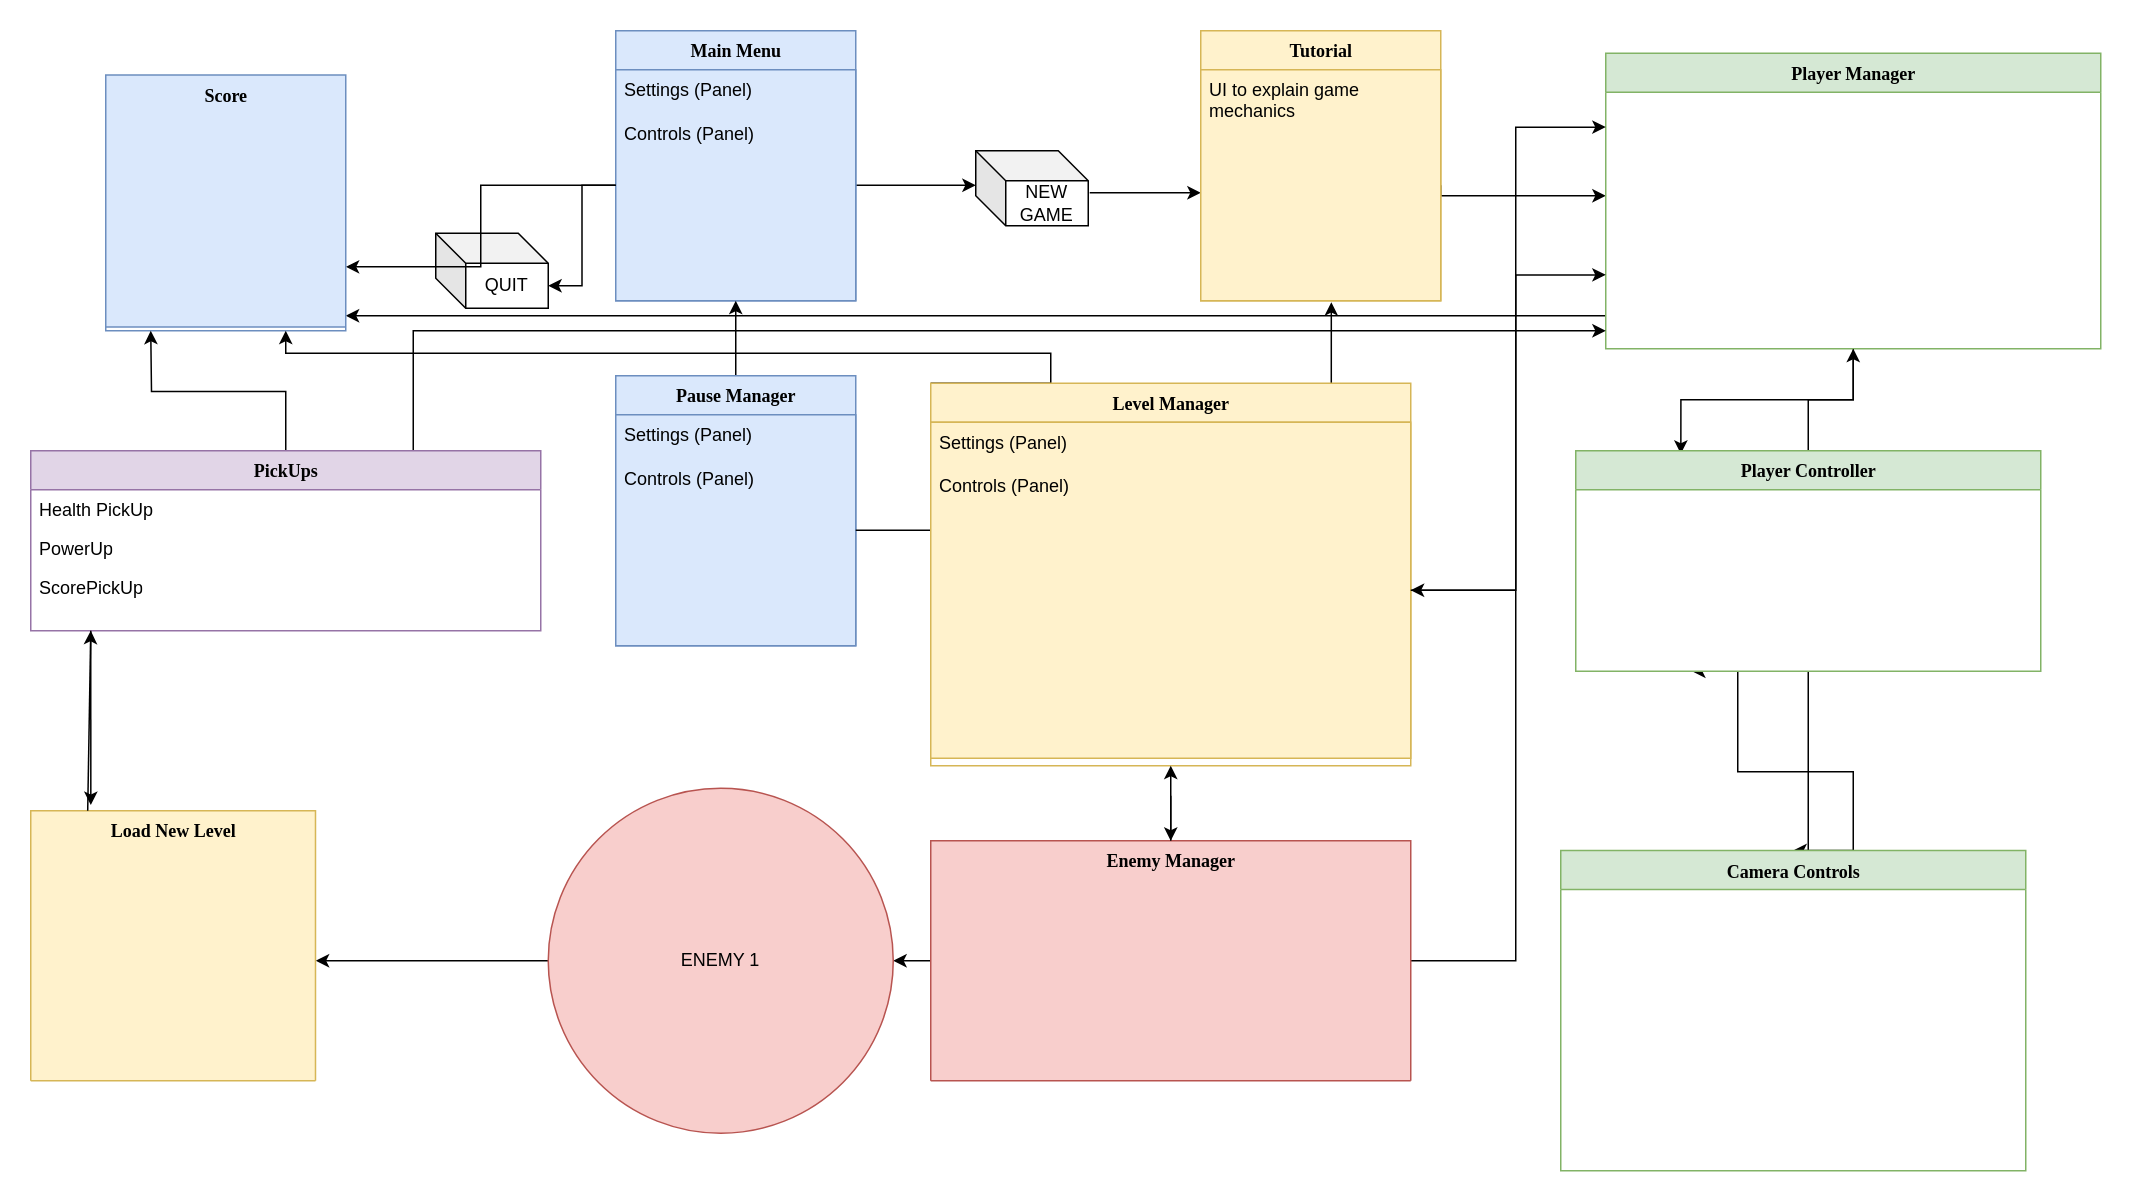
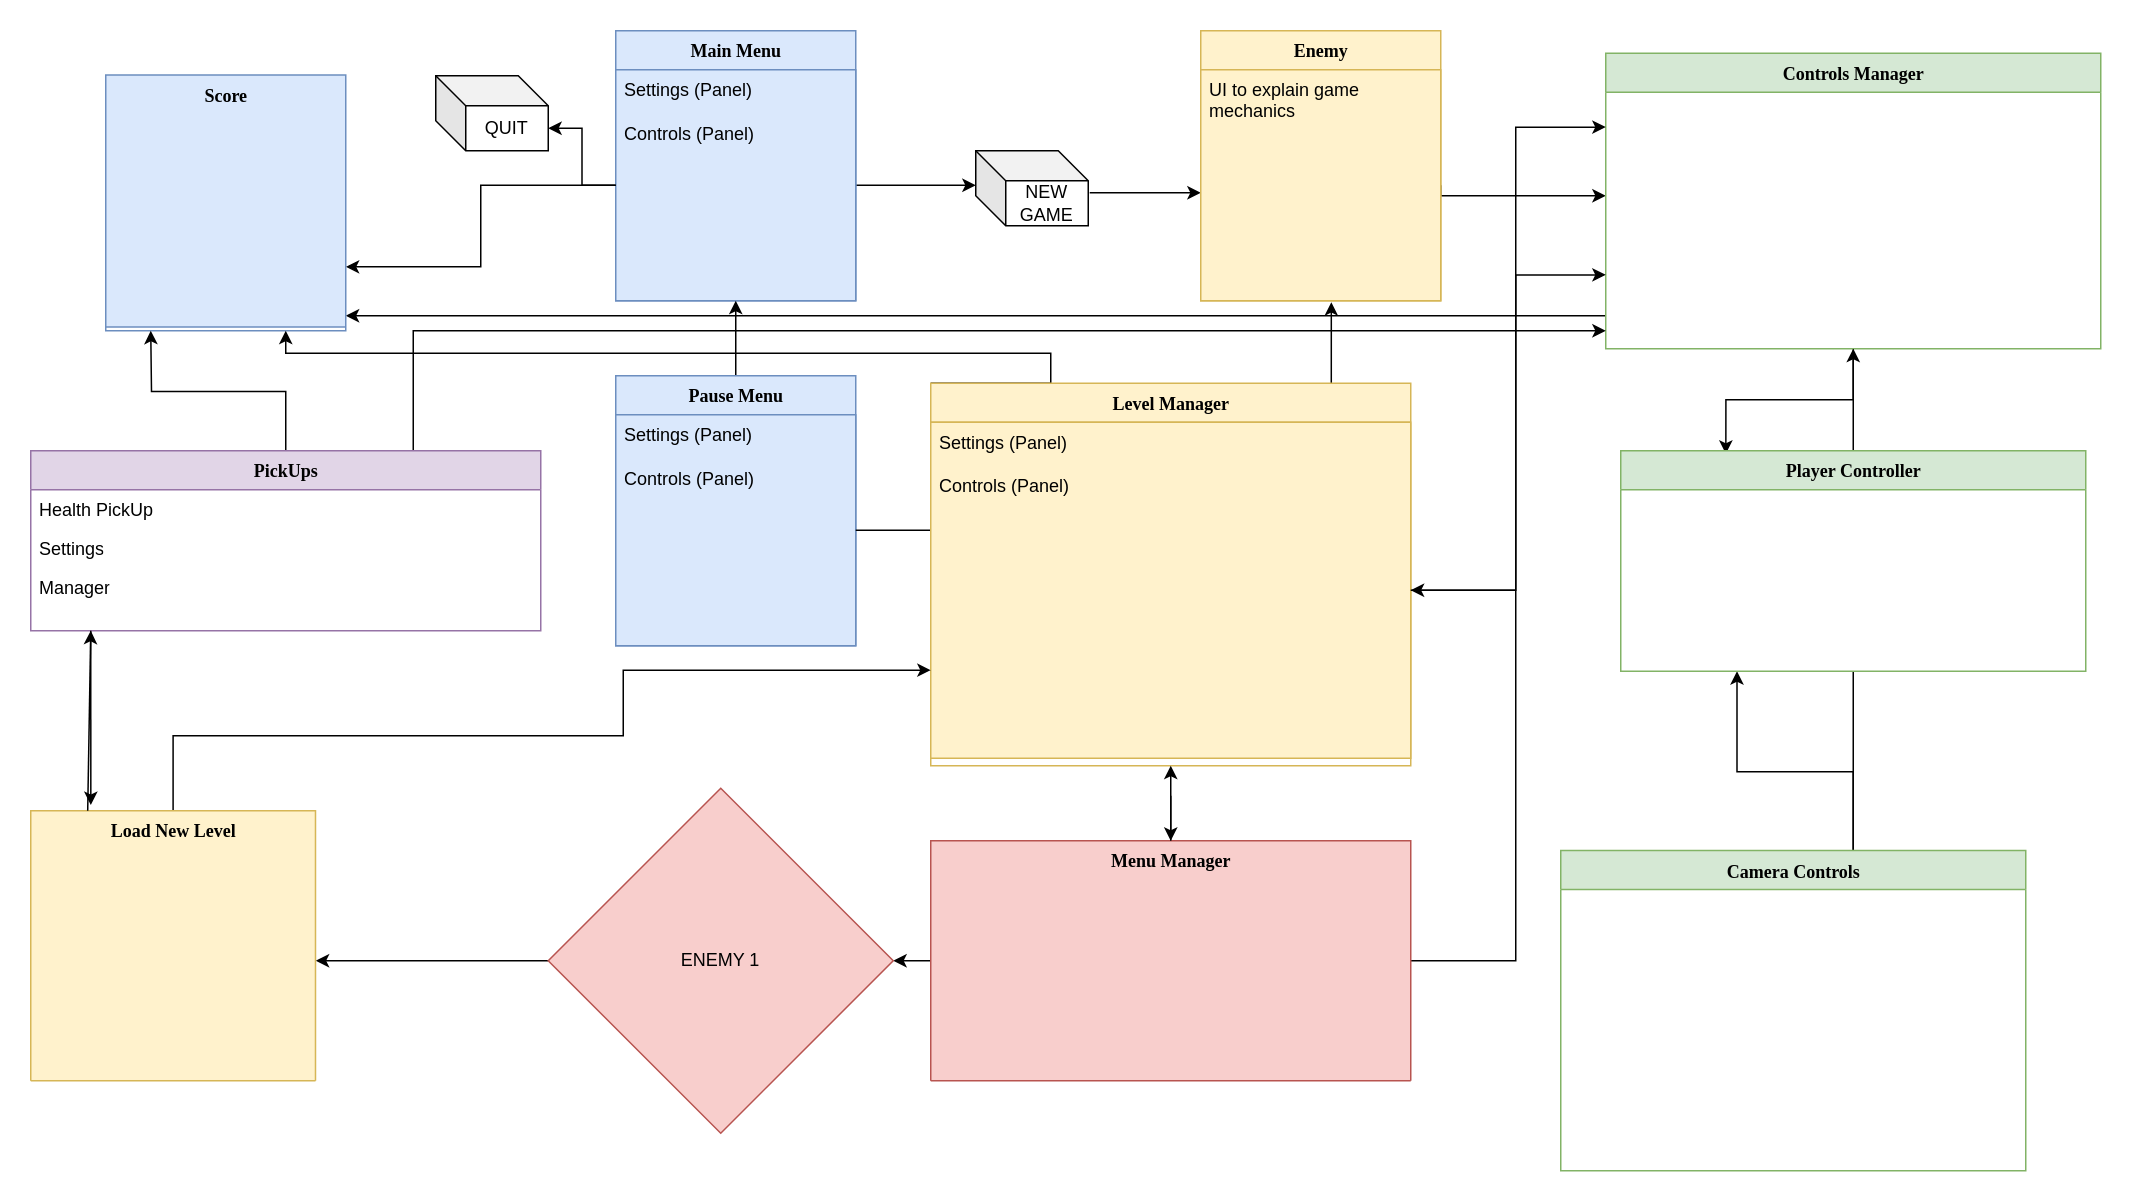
node "Tutorial": label "Tutorial" -> "Enemy"
node "Player Manager": label "Player Manager" -> "Controls Manager"
node "QUIT": moved (492, 271) -> (492, 113)
node "Pause Manager": label "Pause Manager" -> "Pause Menu"
node "PowerUp": label "PowerUp" -> "Settings"
node "Player Controller": moved (1808, 561) -> (1853, 561)
node "ScorePickUp": label "ScorePickUp" -> "Manager"
edge "Load New Level" -> "Level Manager": added
node "Enemy Manager": label "Enemy Manager" -> "Menu Manager"
node "ENEMY 1": shape ellipse -> diamond
